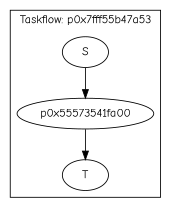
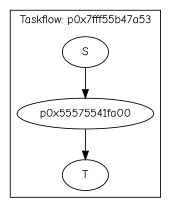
node "p0x55573541fa00": label "p0x55573541fa00" -> "p0x55575541fa00"
